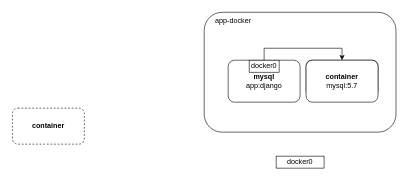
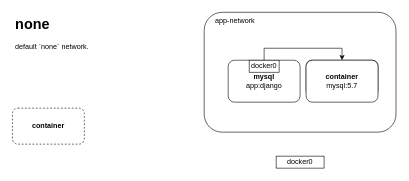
node "app-docker": label "app-docker" -> "app-network"
node "nonedefault `none` network.": added
